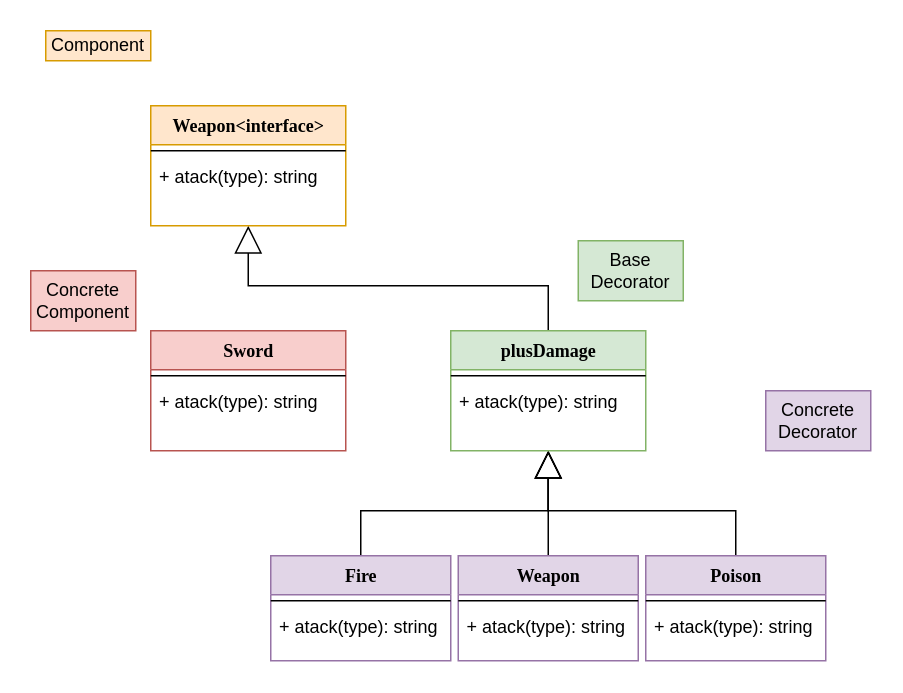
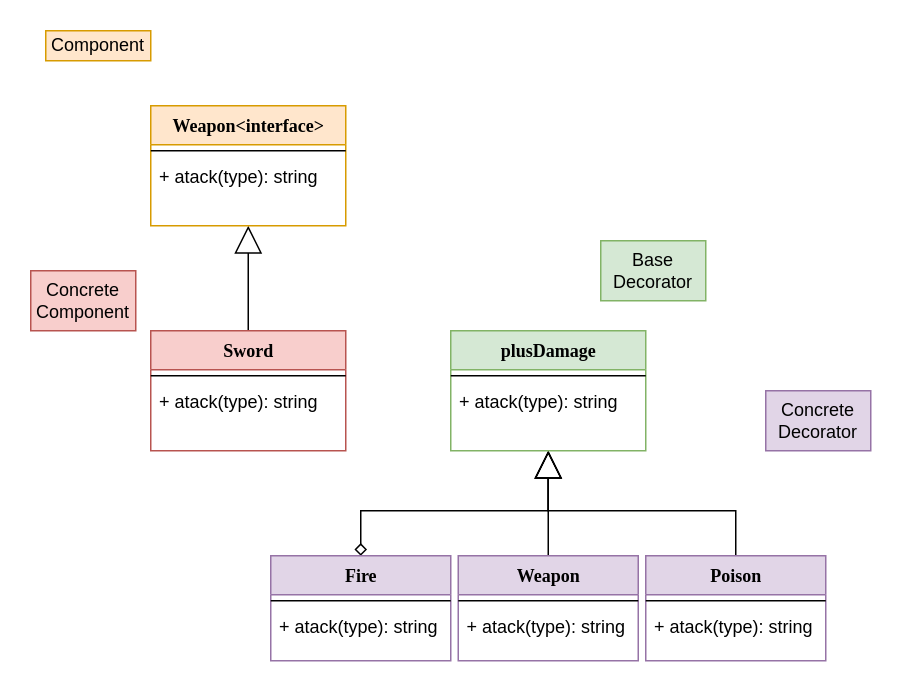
node "Base Decorator": moved (631, 271) -> (653, 271)
edge "plusDamage" -> "Weapon<interface>": removed
edge "Sword" -> "Weapon<interface>": added
edge "Fire" -> "plusDamage": arrowhead none -> diamond
